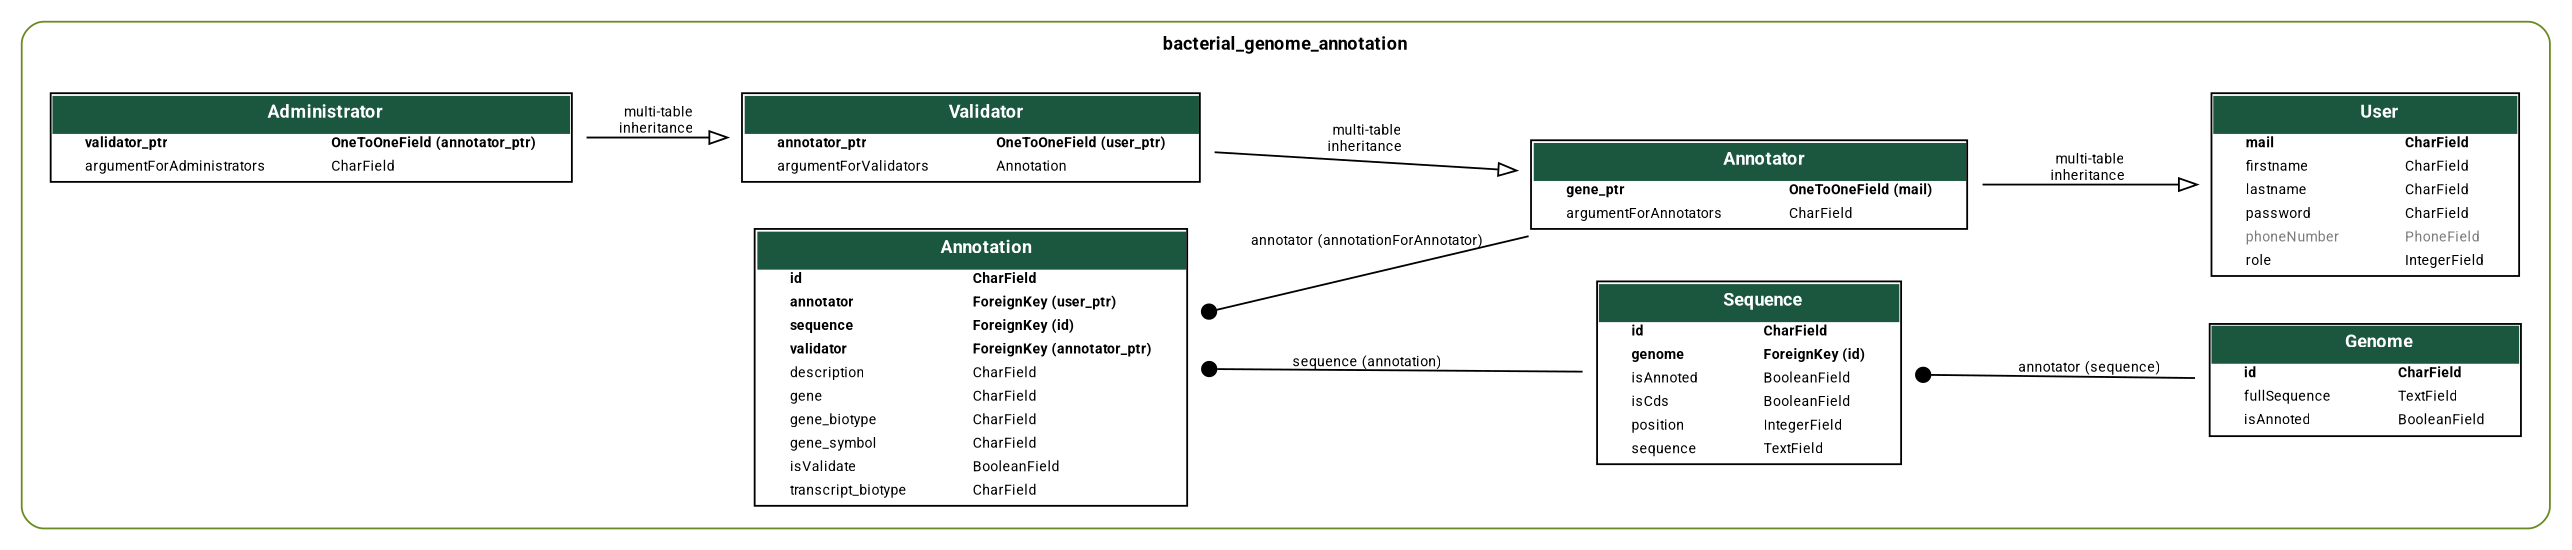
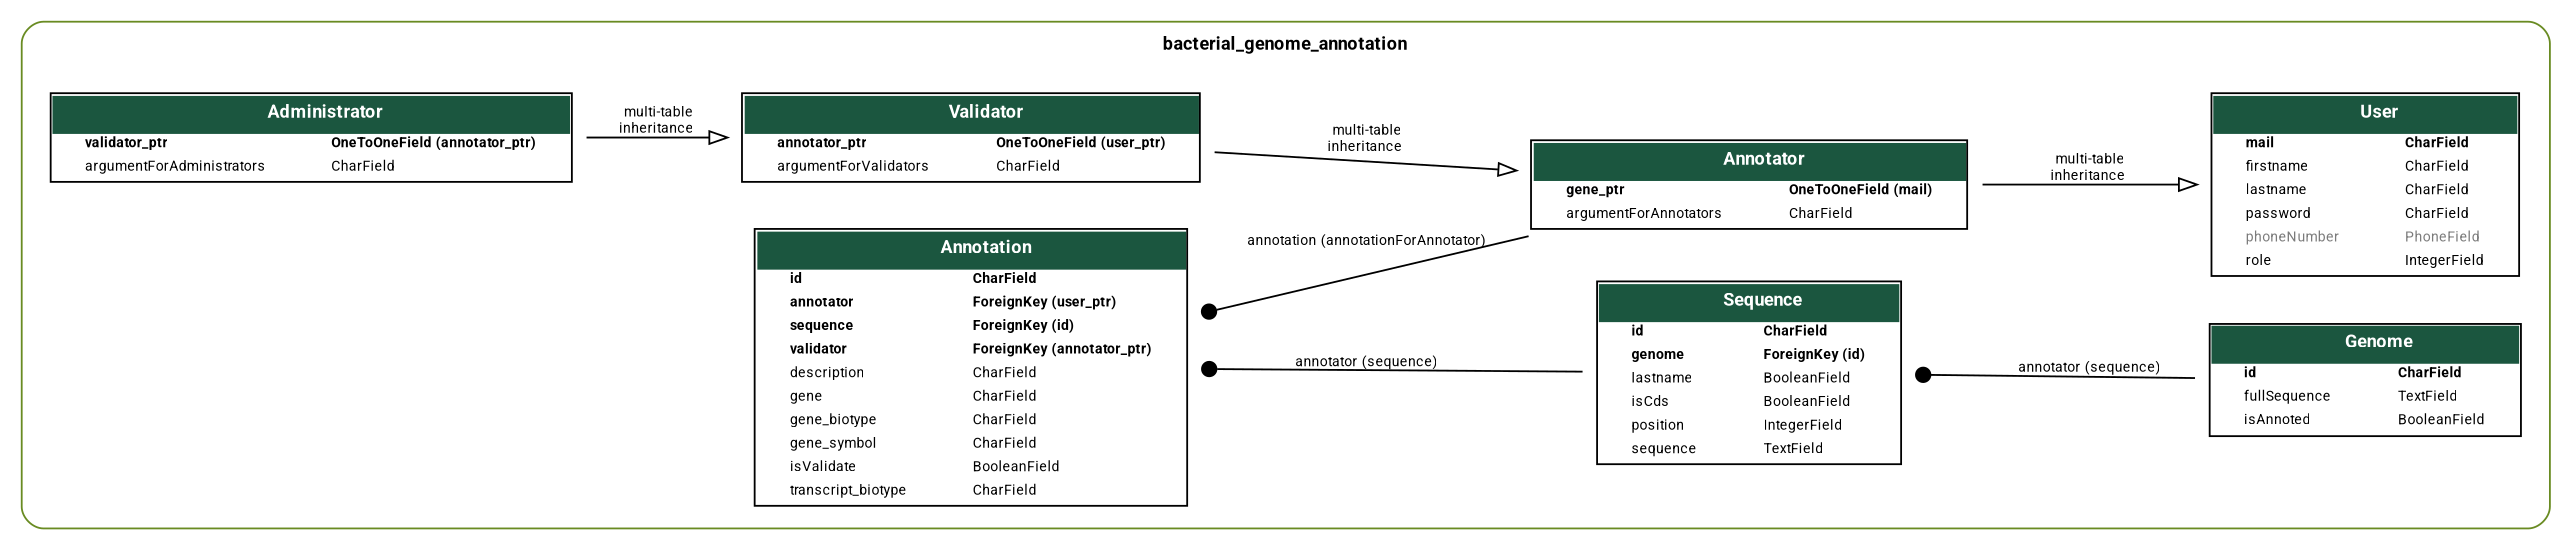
node "Validator": text "Annotation" -> "CharField"
edge "Annotator" -- "Annotation": label " annotator (annotationForAnnotator)" -> " annotation (annotationForAnnotator)"
edge "Annotation" -- "Sequence": label " sequence (annotation)" -> " annotator (sequence)"
node "Sequence": text "isAnnoted" -> "lastname"
